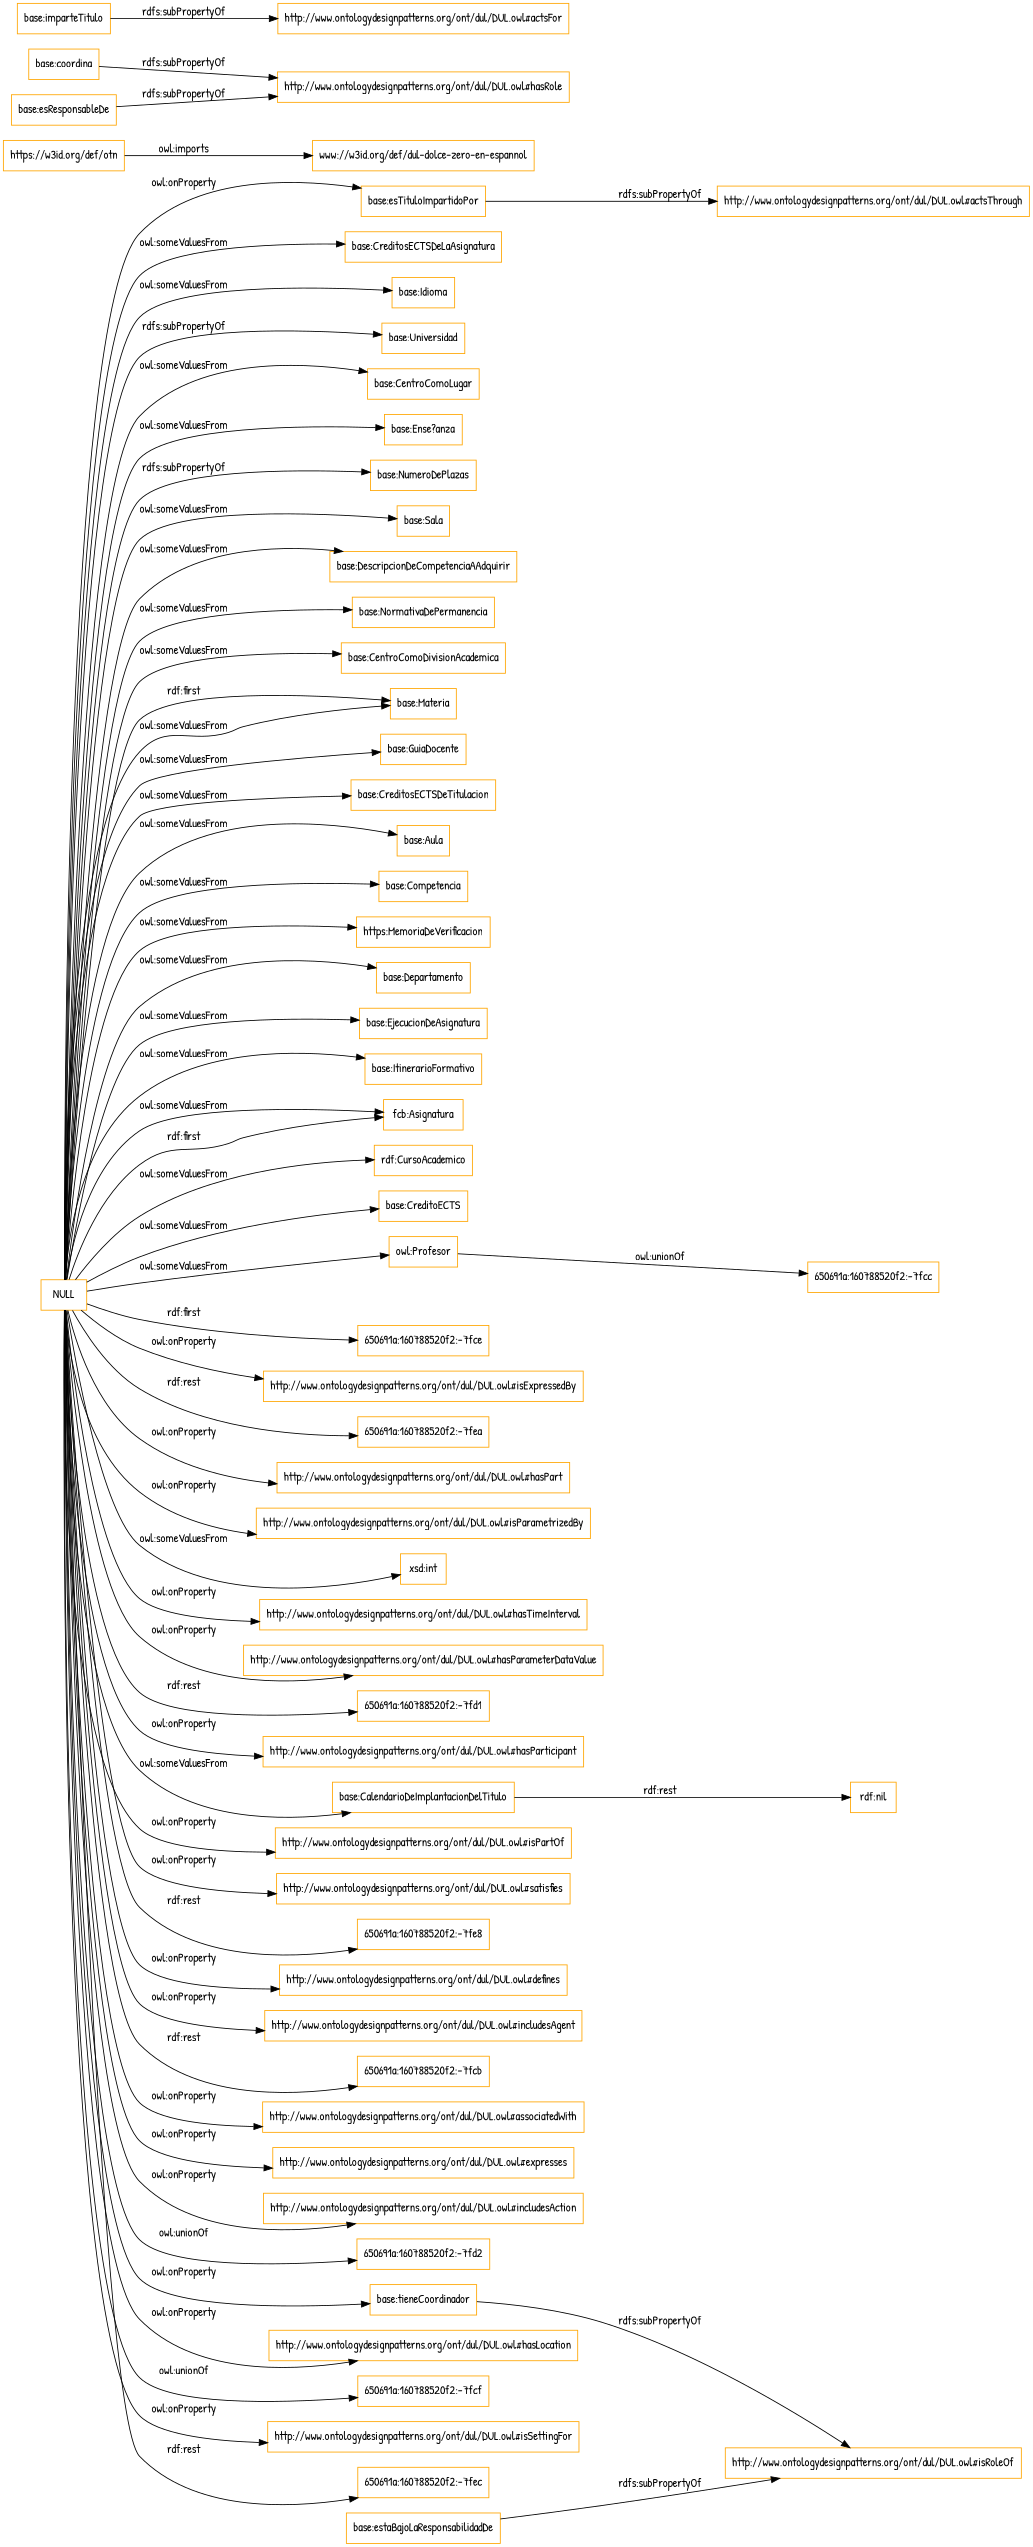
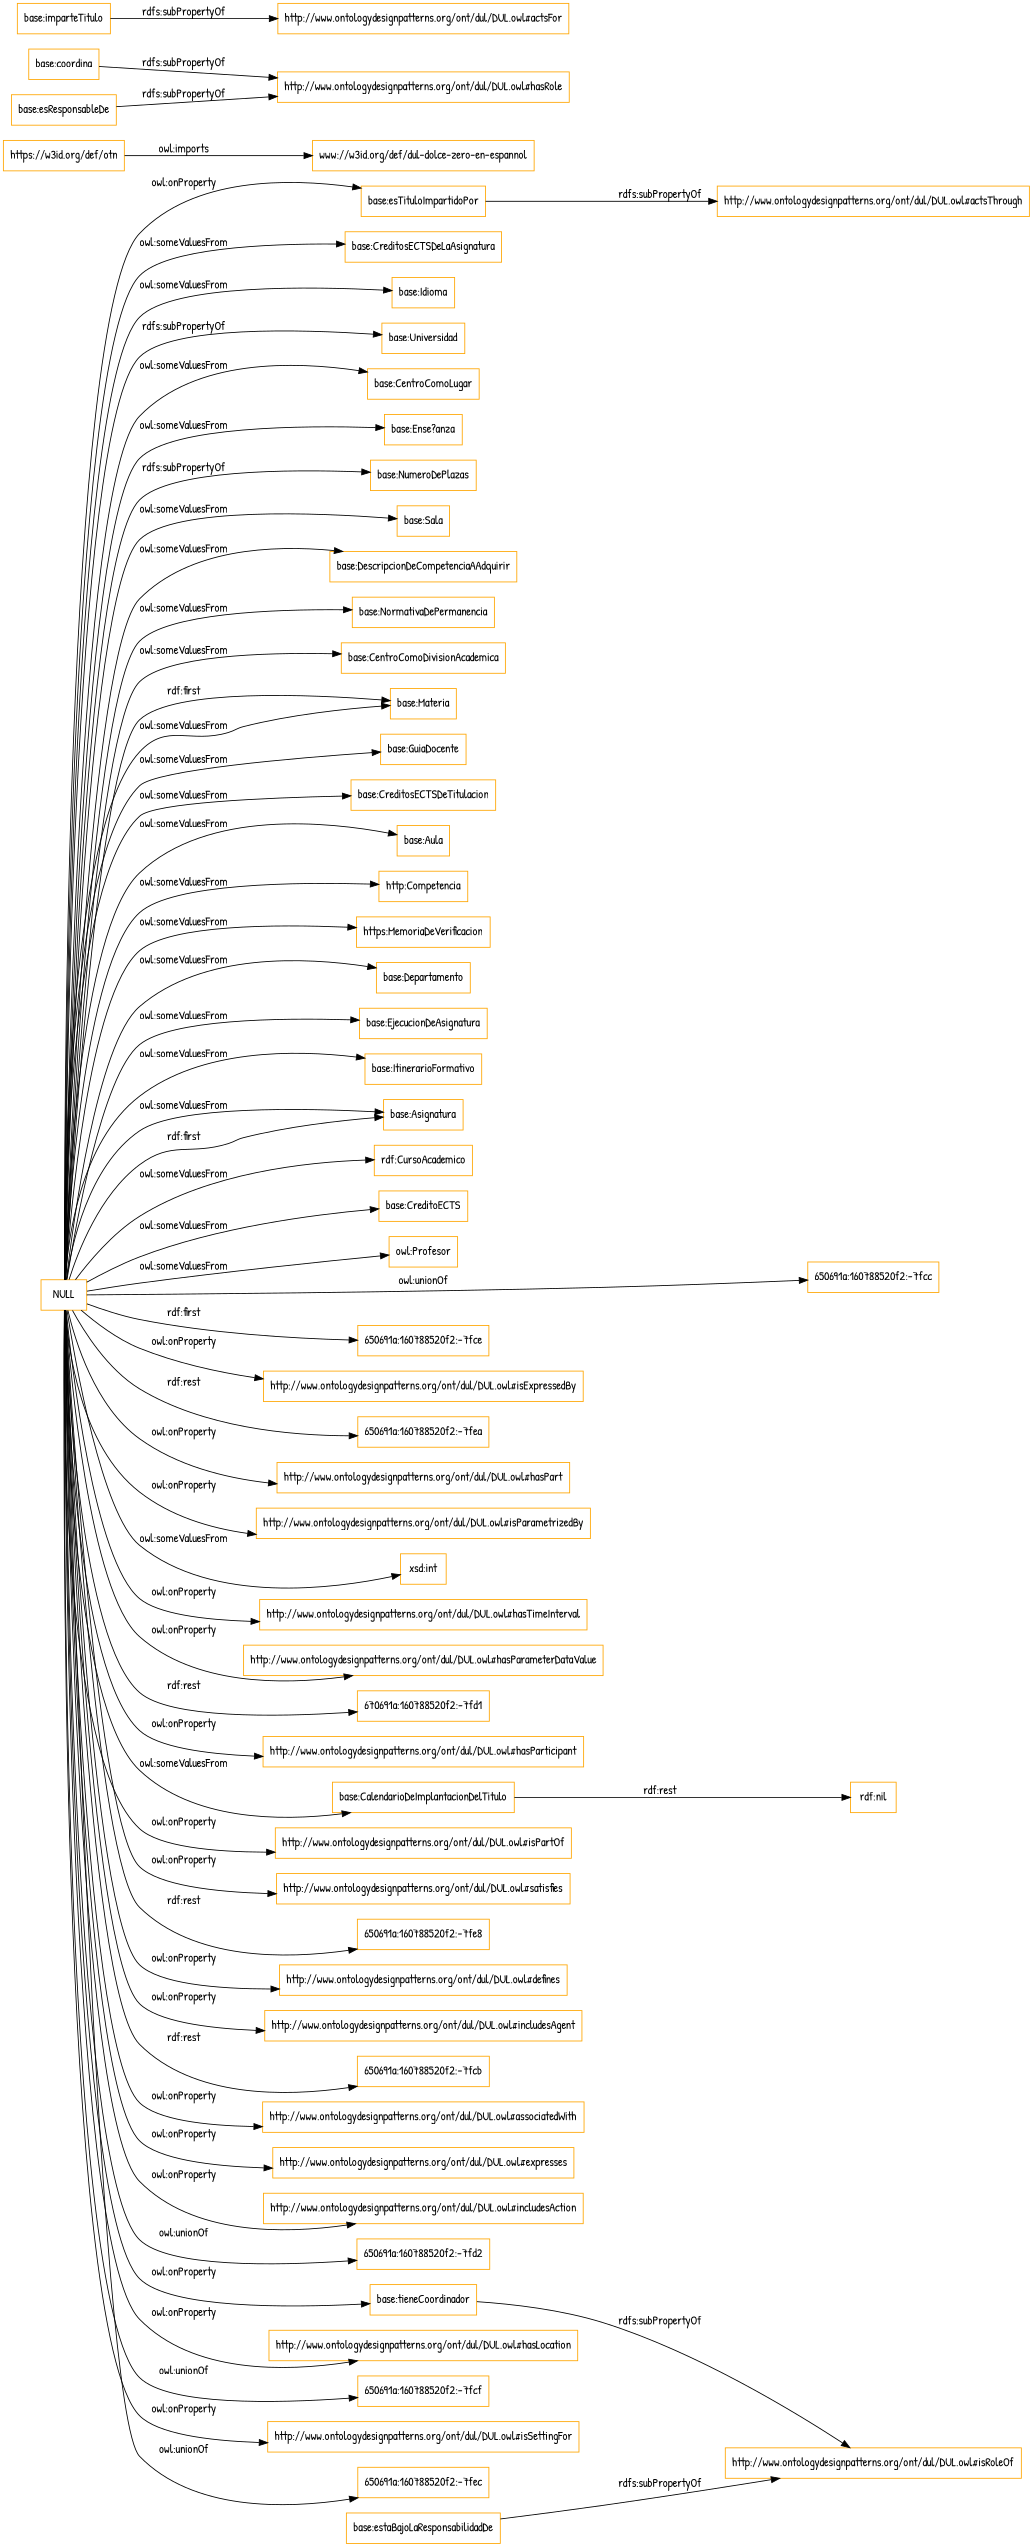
node "base:Competencia": label "base:Competencia" -> "http:Competencia"
node "fcb:Asignatura": label "fcb:Asignatura" -> "base:Asignatura"
edge "owl:Profesor" -> "650691a:160788520f2:-7fcc": now "NULL" -> "650691a:160788520f2:-7fcc"
node "650691a:160788520f2:-7fd1": label "650691a:160788520f2:-7fd1" -> "670691a:160788520f2:-7fd1"
edge "NULL" -> "650691a:160788520f2:-7fec": label "rdf:rest" -> "owl:unionOf"
